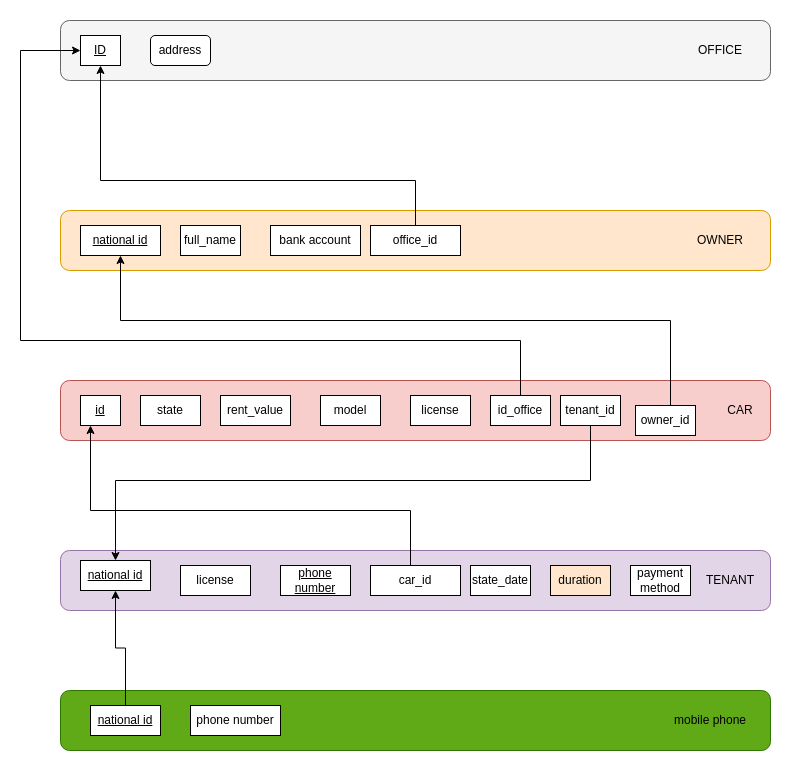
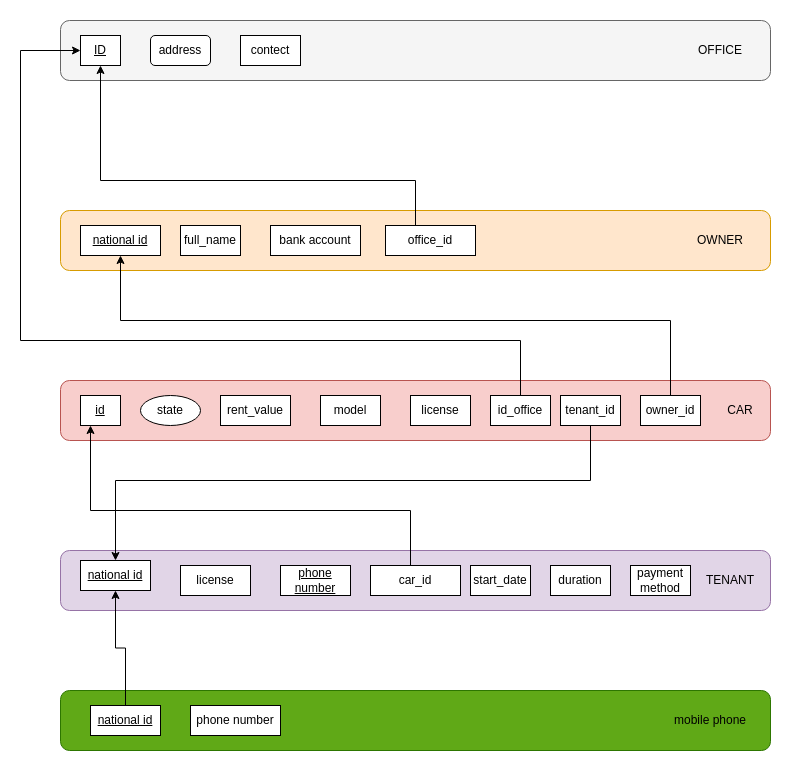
node "contect": added
node "office_id": moved (416, 241) -> (431, 241)
node "state": shape rectangle -> ellipse
node "owner_id": moved (666, 421) -> (671, 411)
node "state_date": label "state_date" -> "start_date"
node "duration": fillcolor #ffe6cc -> #ffffff
